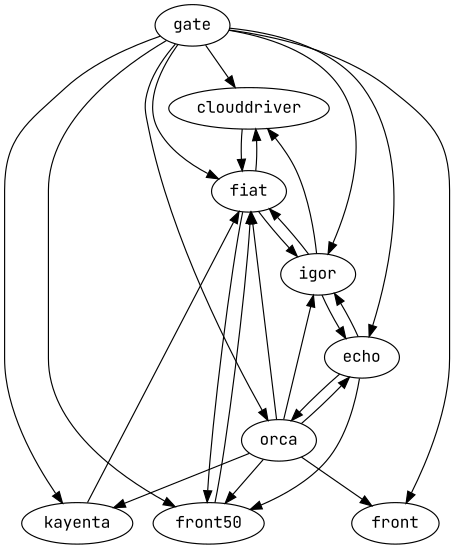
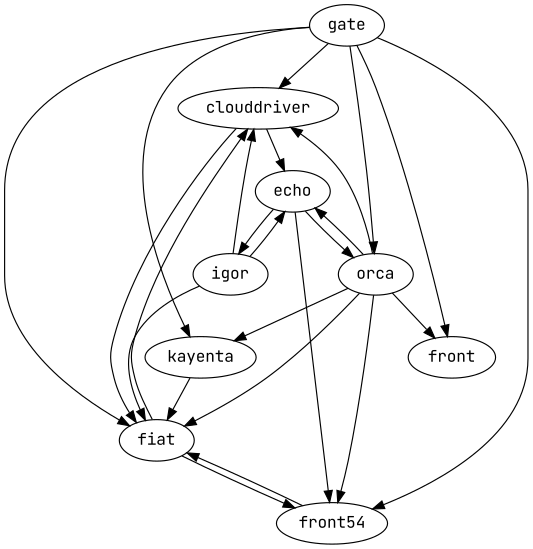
edge "gate" -> "igor": removed
edge "gate" -> "echo": now "clouddriver" -> "echo"
edge "fiat" -> "igor": removed
edge "orca" -> "igor": now "orca" -> "clouddriver"
node "front50": label "front50" -> "front54"
